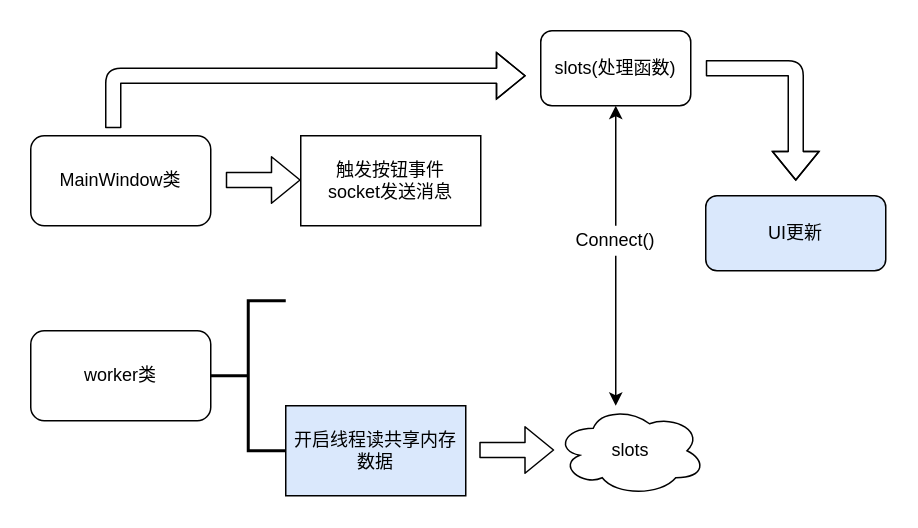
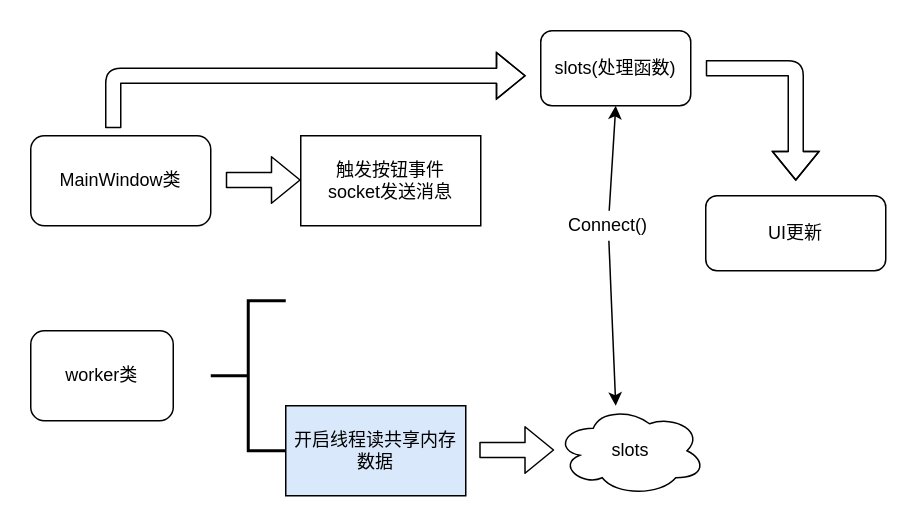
node "UI更新": fillcolor #dae8fc -> #ffffff
node "Connect()": moved (616, 241) -> (608, 226)
node "worker类": size 180x90 -> 143x90
